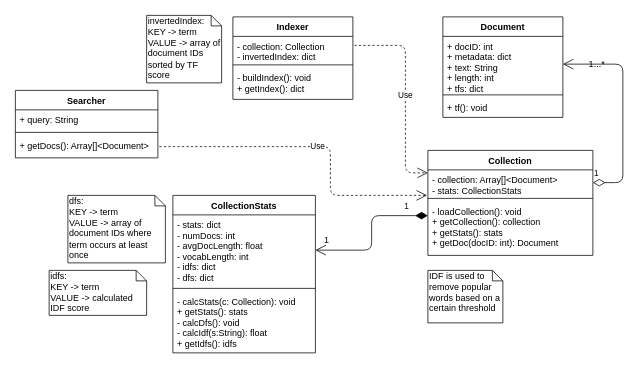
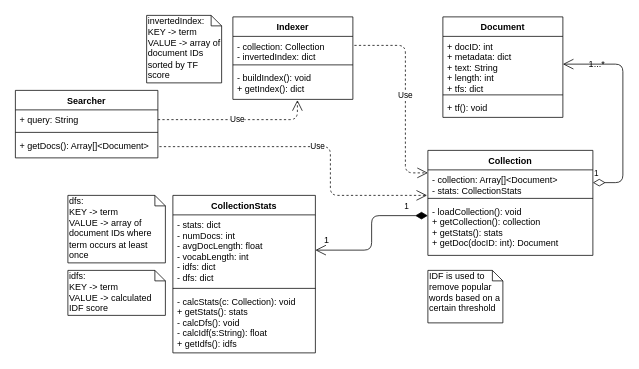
edge "+ query: String" -> "- buildIndex(): void + getIndex(): dict": added, label "Use"
node "idfs: KEY -> term VALUE -> calculated IDF score": moved (98, 293) -> (117, 293)
